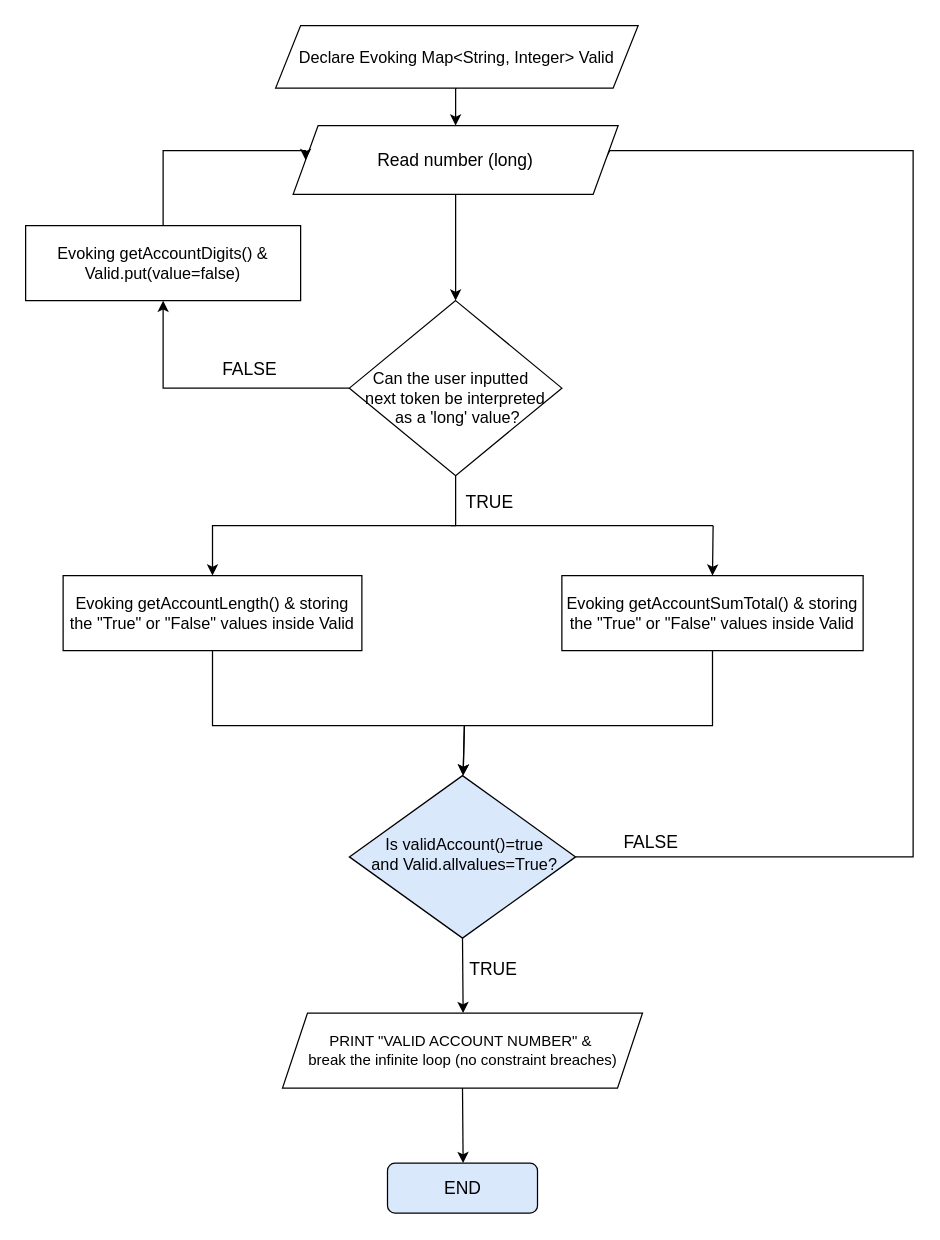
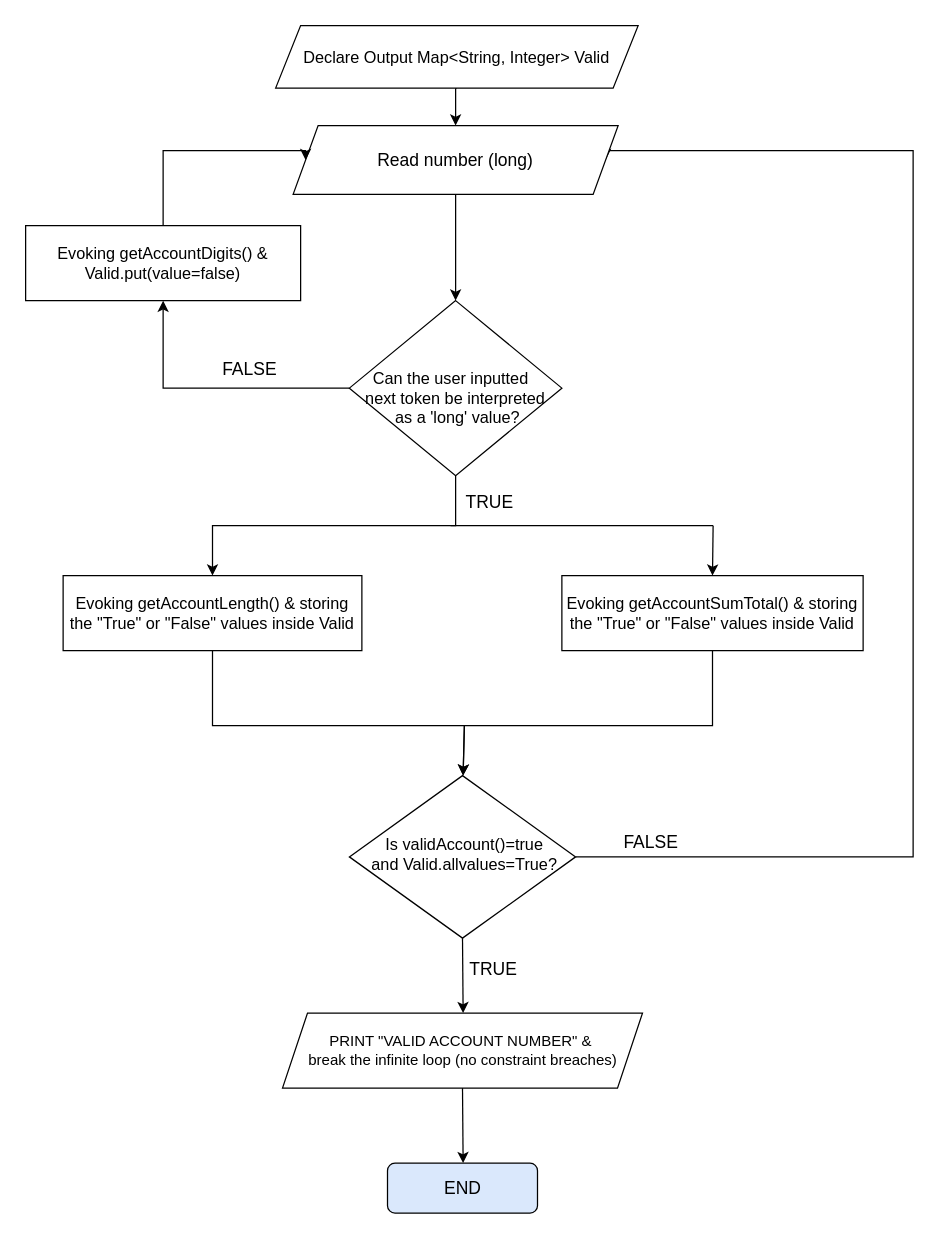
node "Declare Evoking Map<String, Integer> Valid": label "Declare Evoking Map<String, Integer> Valid" -> "Declare Output Map<String, Integer> Valid"
edge "Is validAccount()=true and Valid.allvalues=True?" -> "Read number (long)": arrowhead open -> classic
node "Is validAccount()=true and Valid.allvalues=True?": fillcolor #dae8fc -> #ffffff
